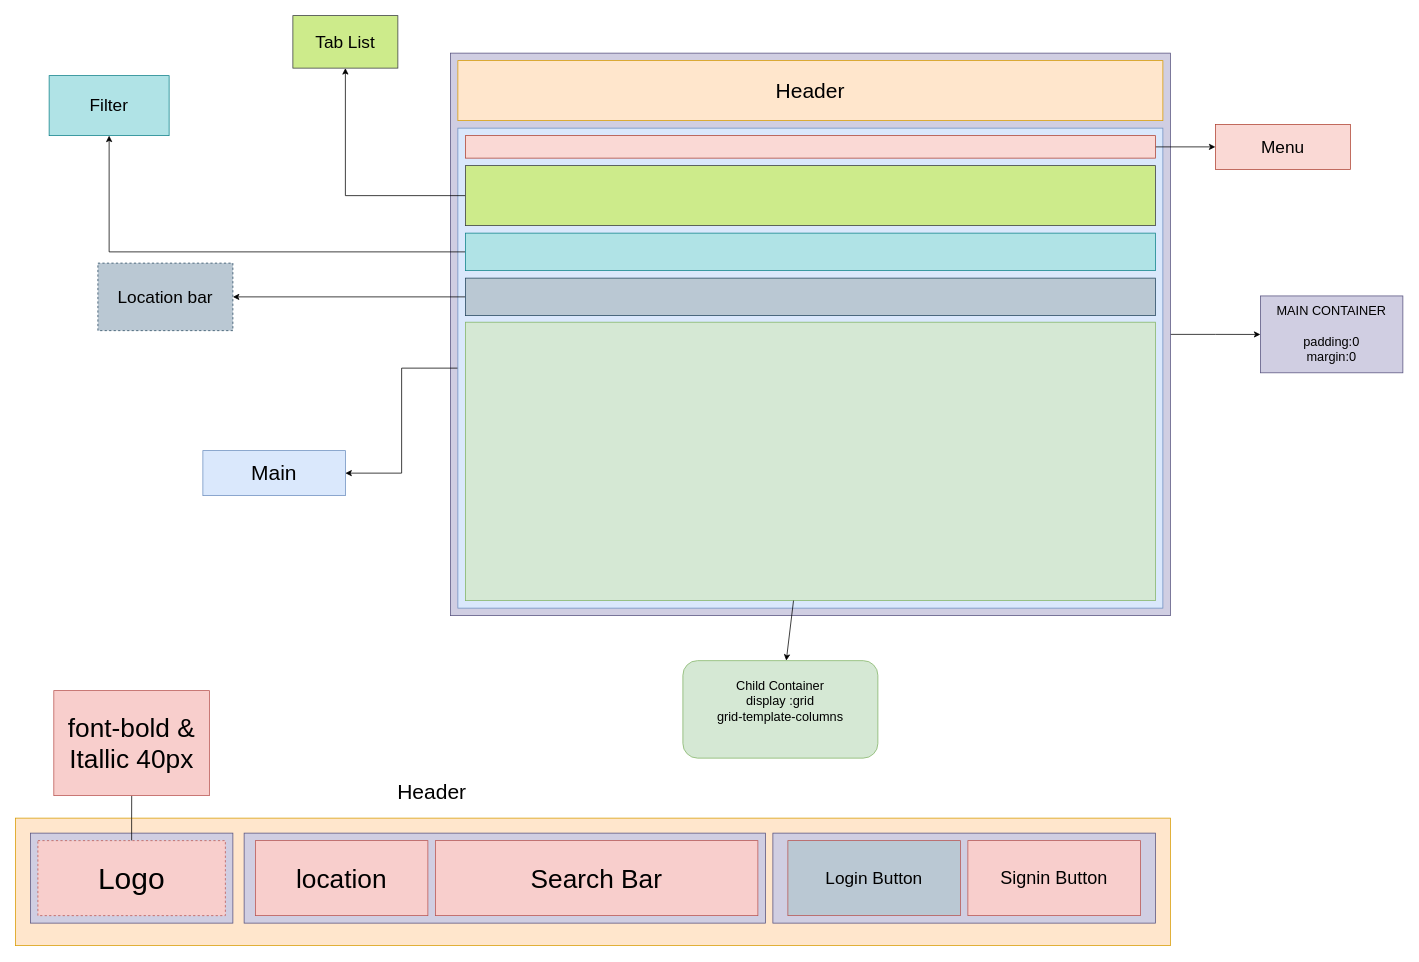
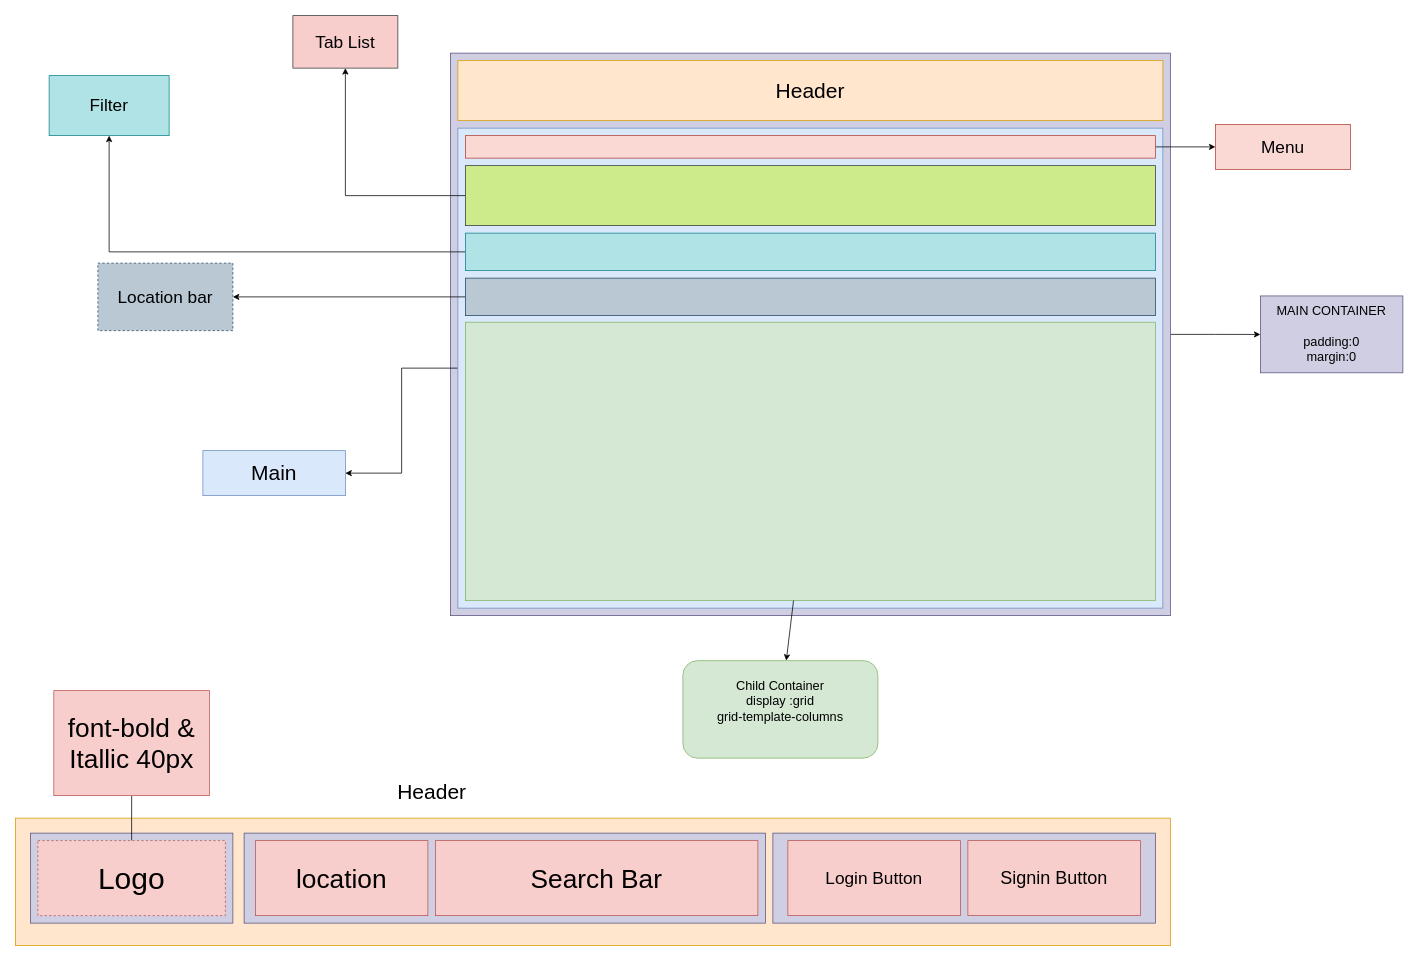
node "Tab List": fillcolor #cdeb8b -> #f8cecc
node "Login Button": fillcolor #bac8d3 -> #f8cecc
